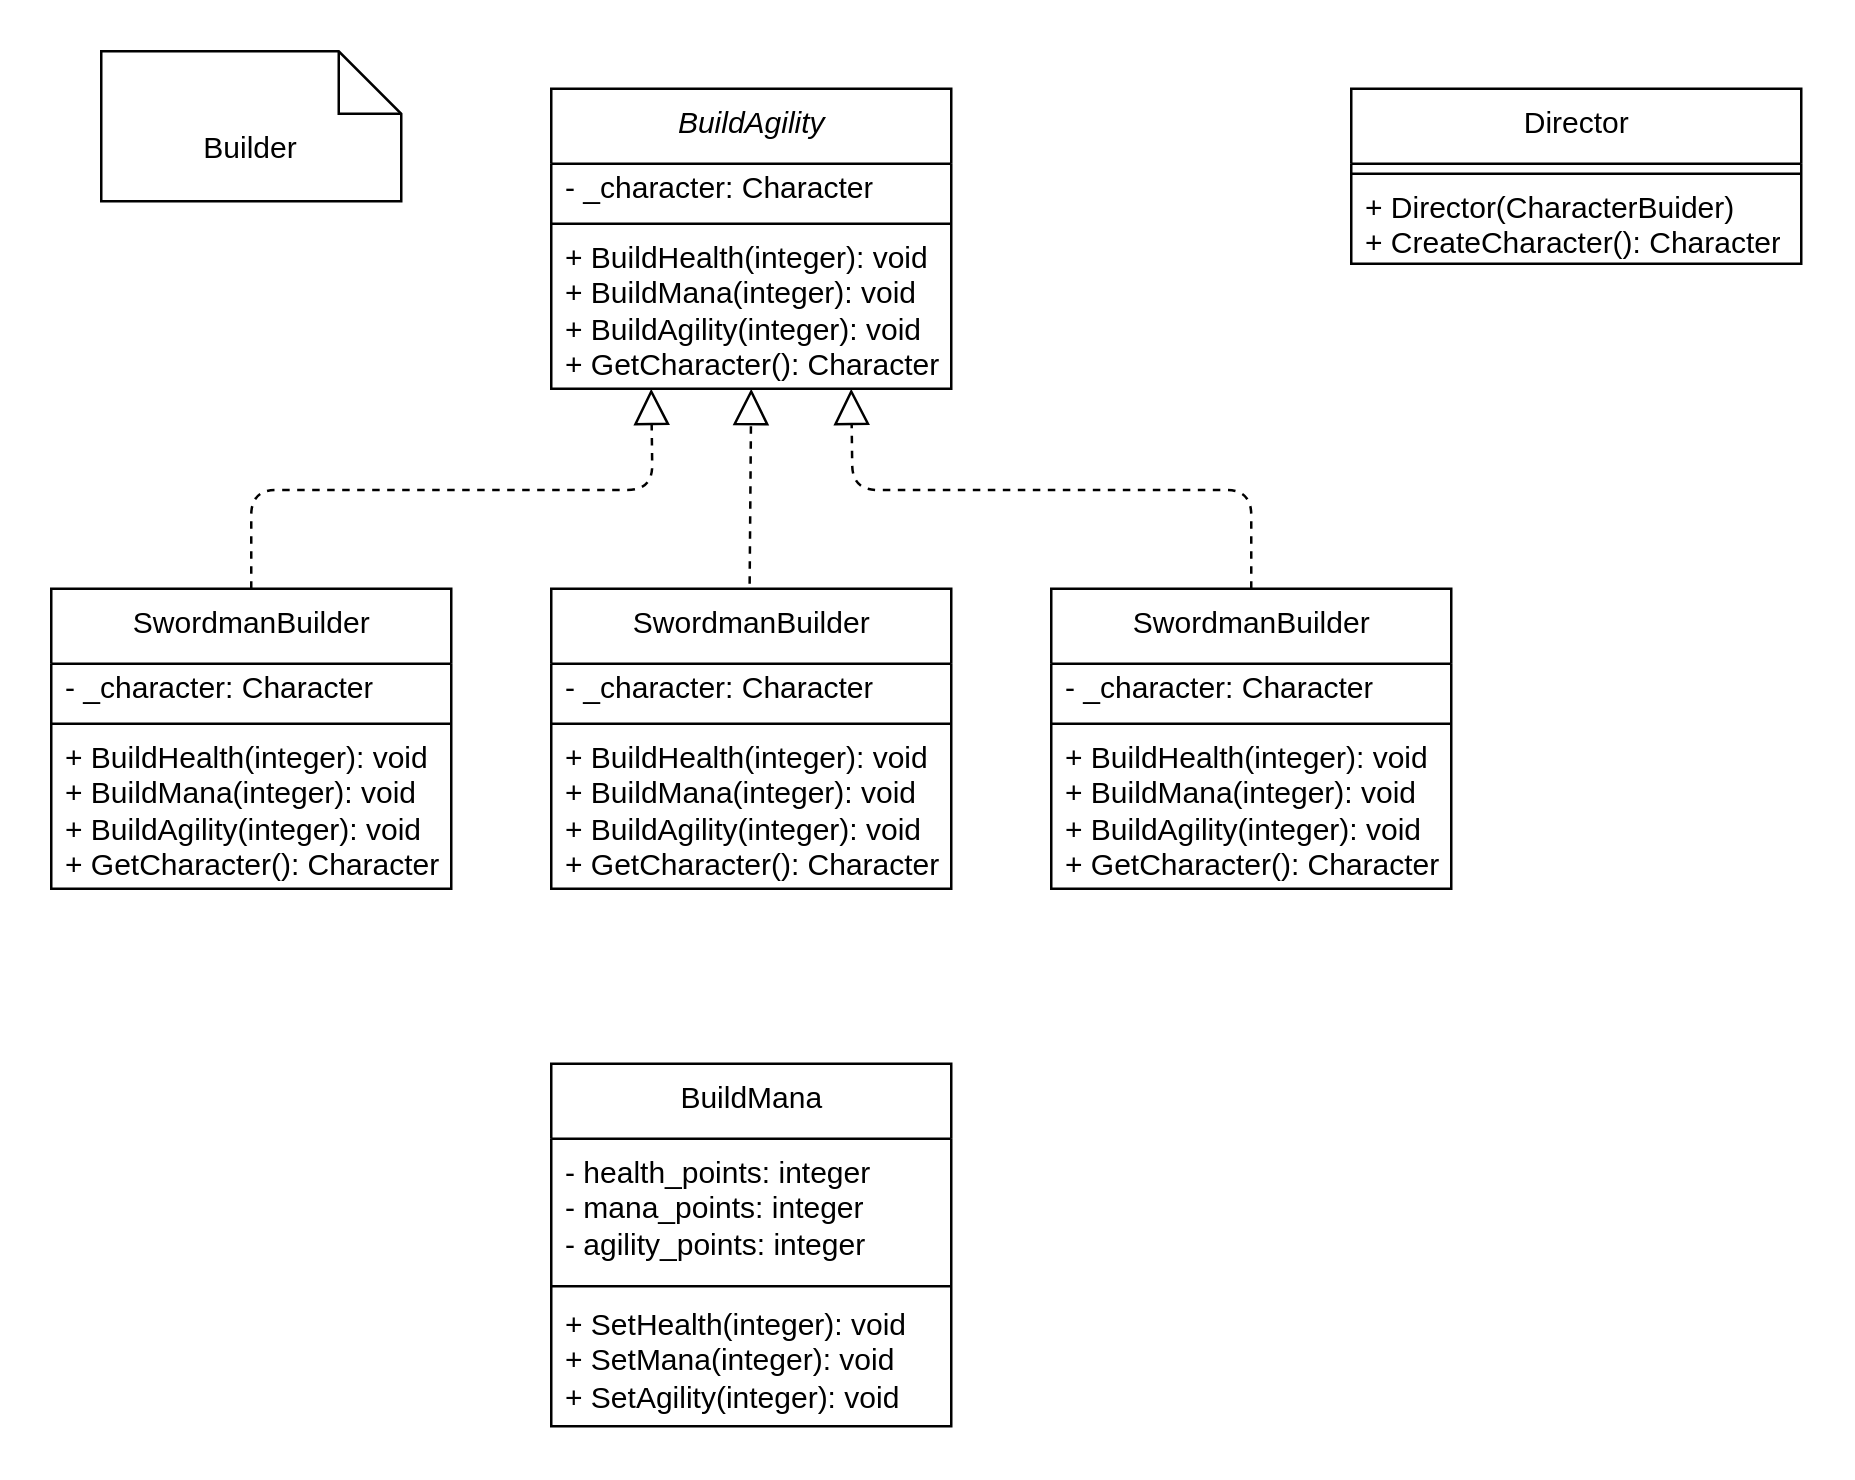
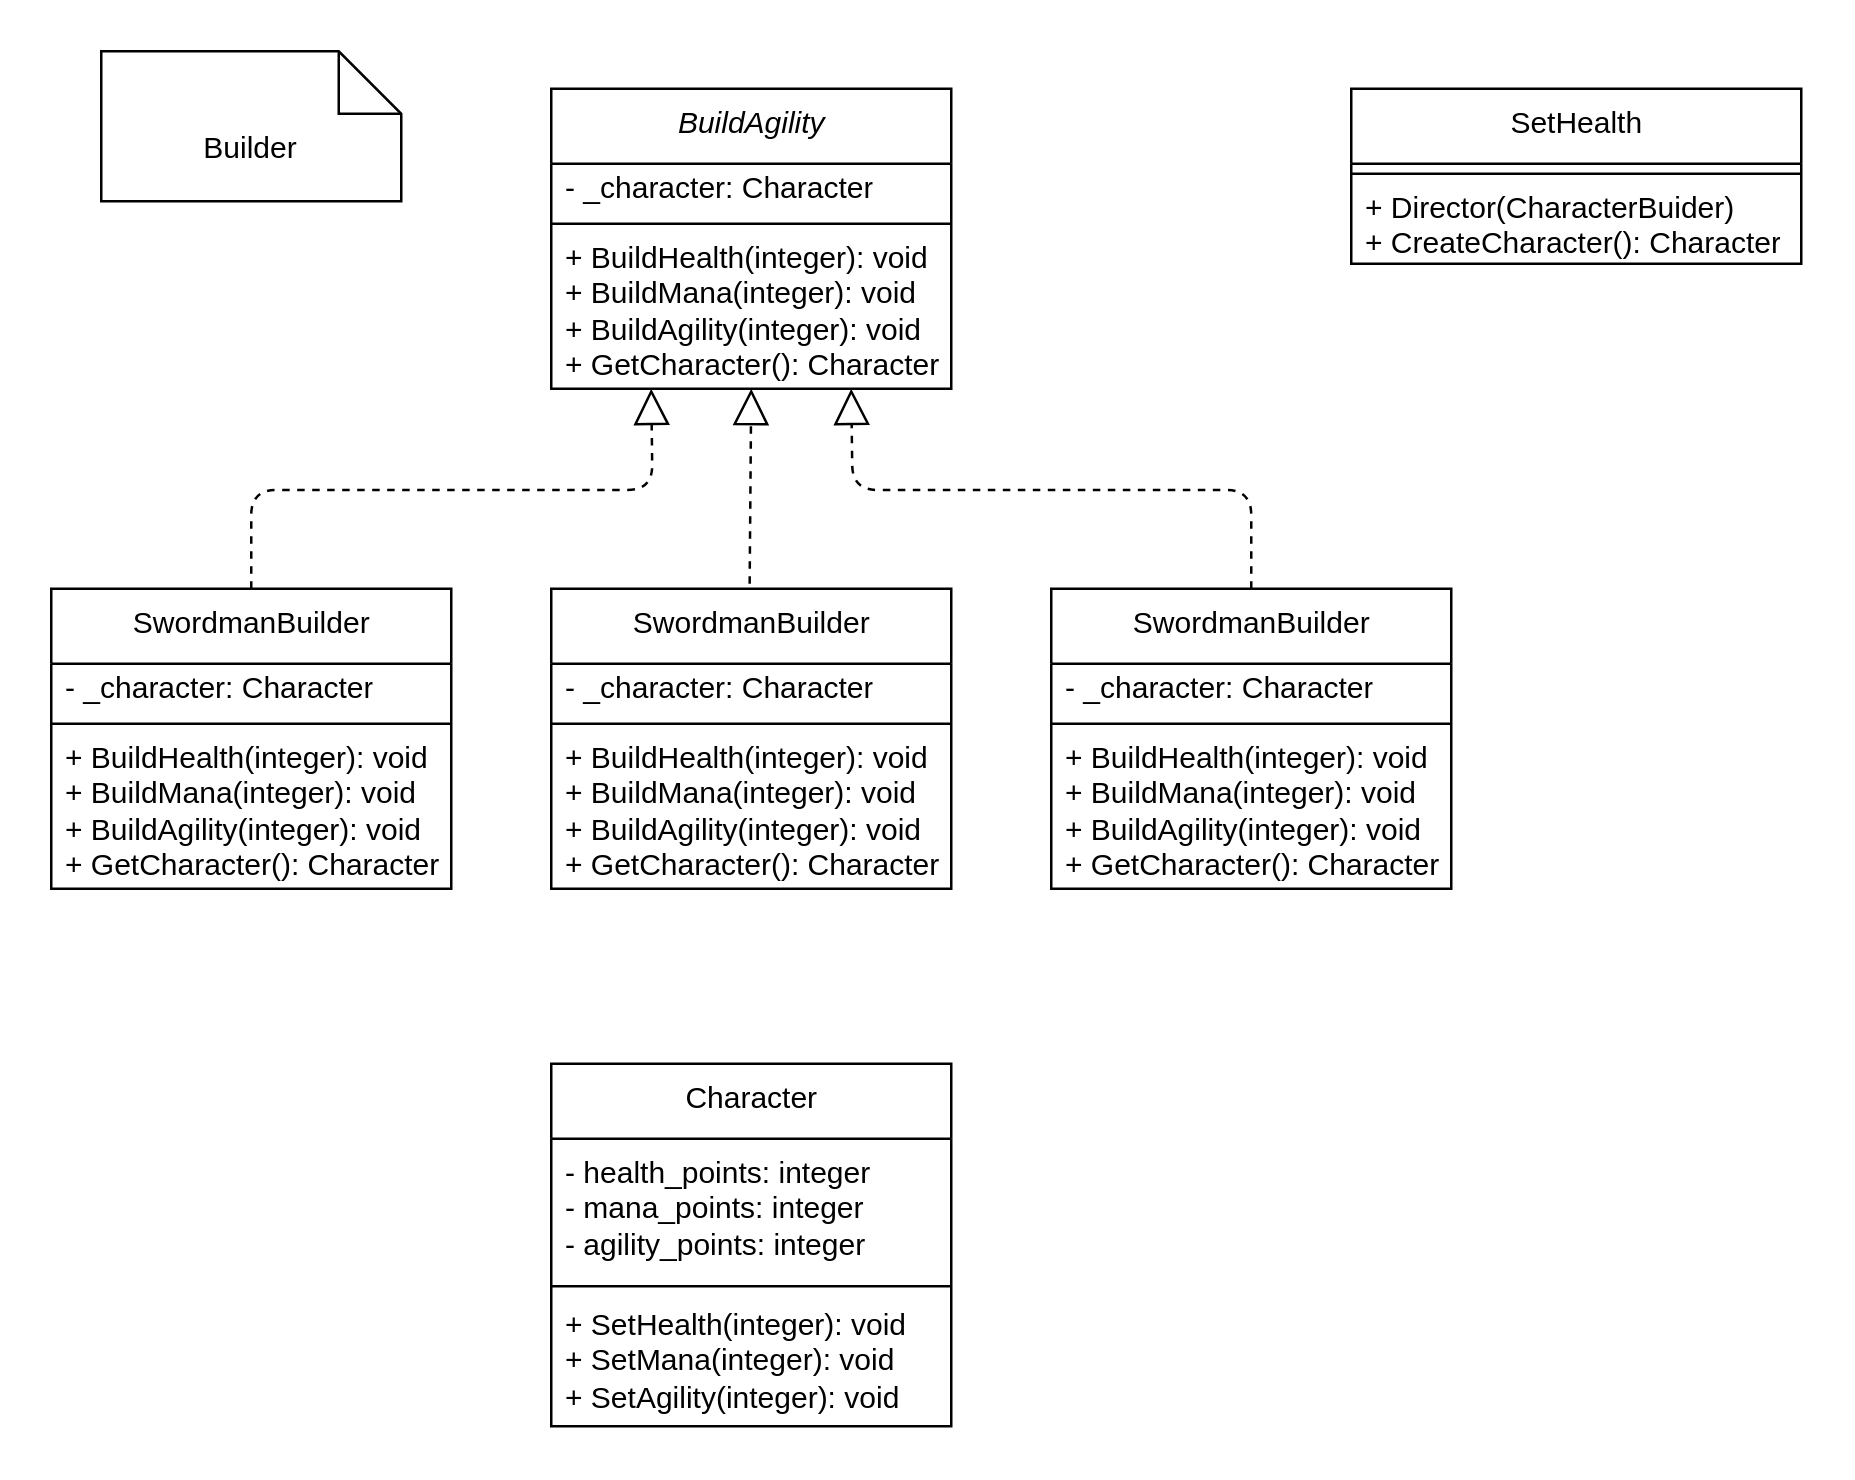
node "Director": label "Director" -> "SetHealth"
node "BuildMana": label "BuildMana" -> "Character"
